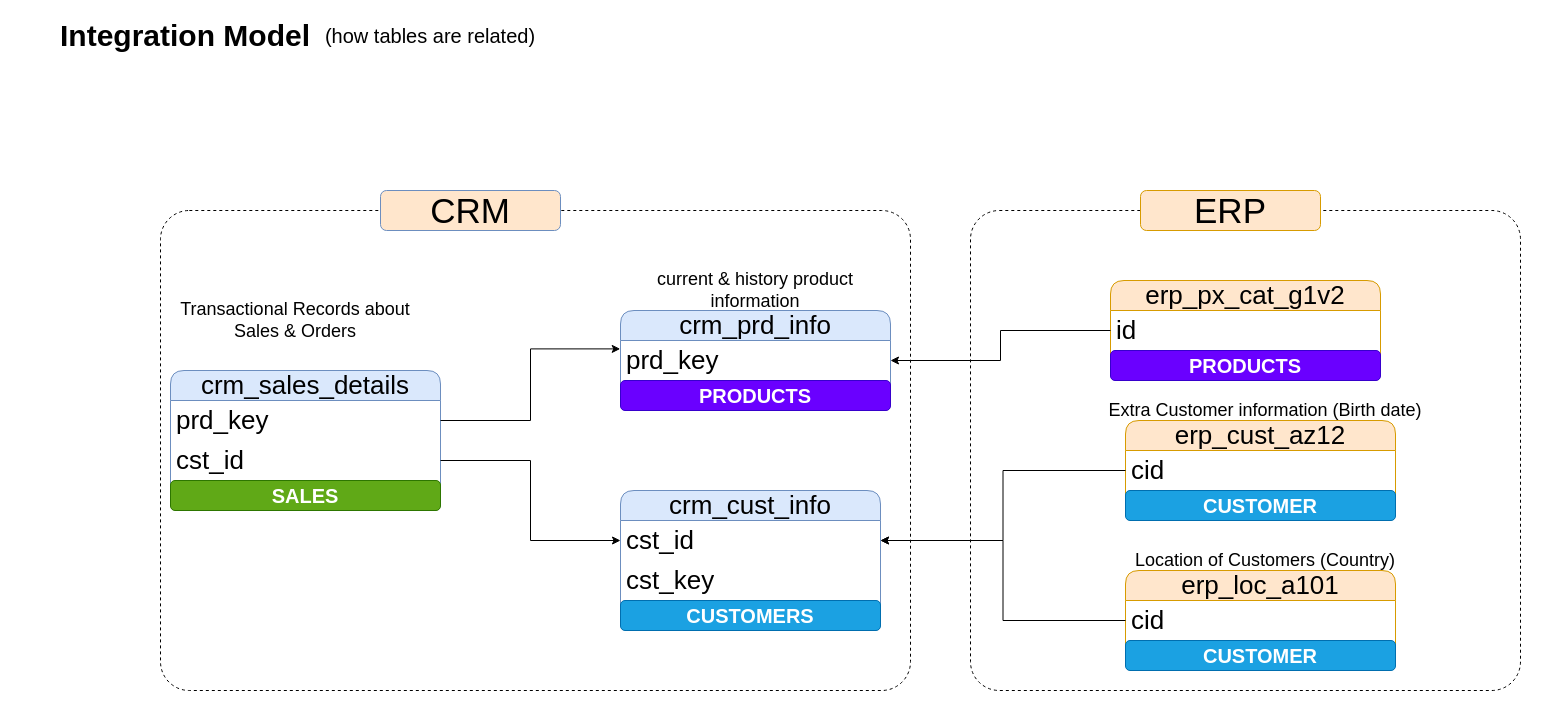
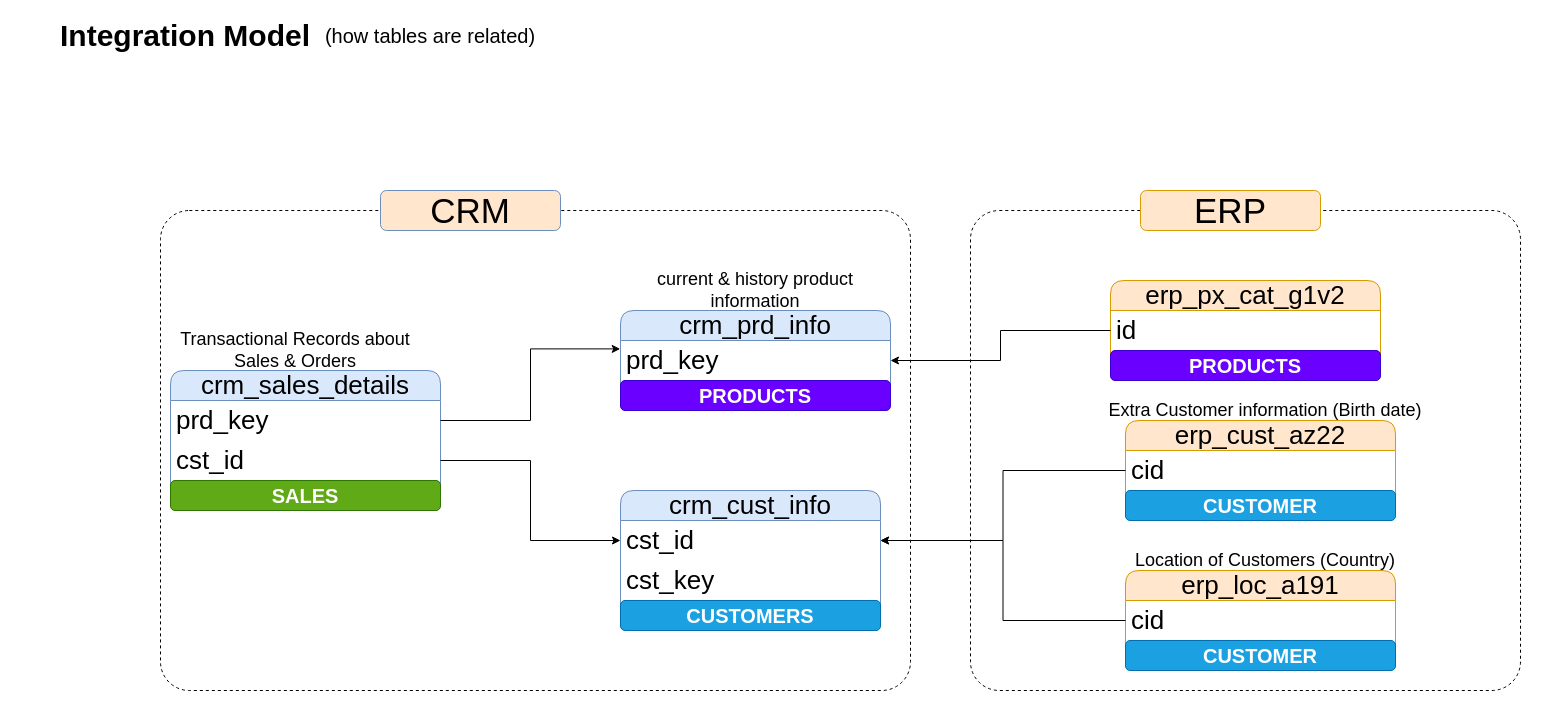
node "Transactional Records about Sales & Orders": moved (296, 321) -> (296, 351)
node "erp_cust_az12": label "erp_cust_az12" -> "erp_cust_az22"
node "erp_loc_a101": label "erp_loc_a101" -> "erp_loc_a191"
